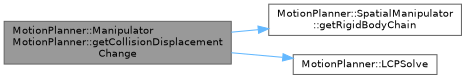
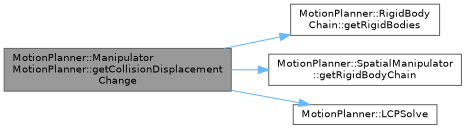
node "MotionPlanner::RigidBody Chain::getRigidBodies": added
